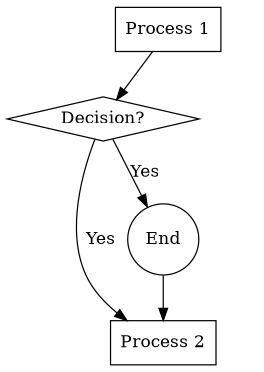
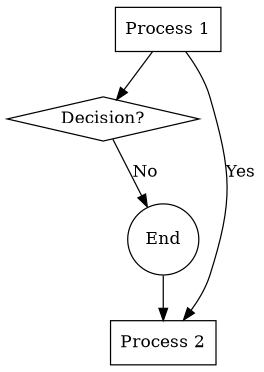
edge "Decision?" -> "End": label "Yes" -> "No"
edge "Decision?" -> "Process 2": now "Process 1" -> "Process 2"
